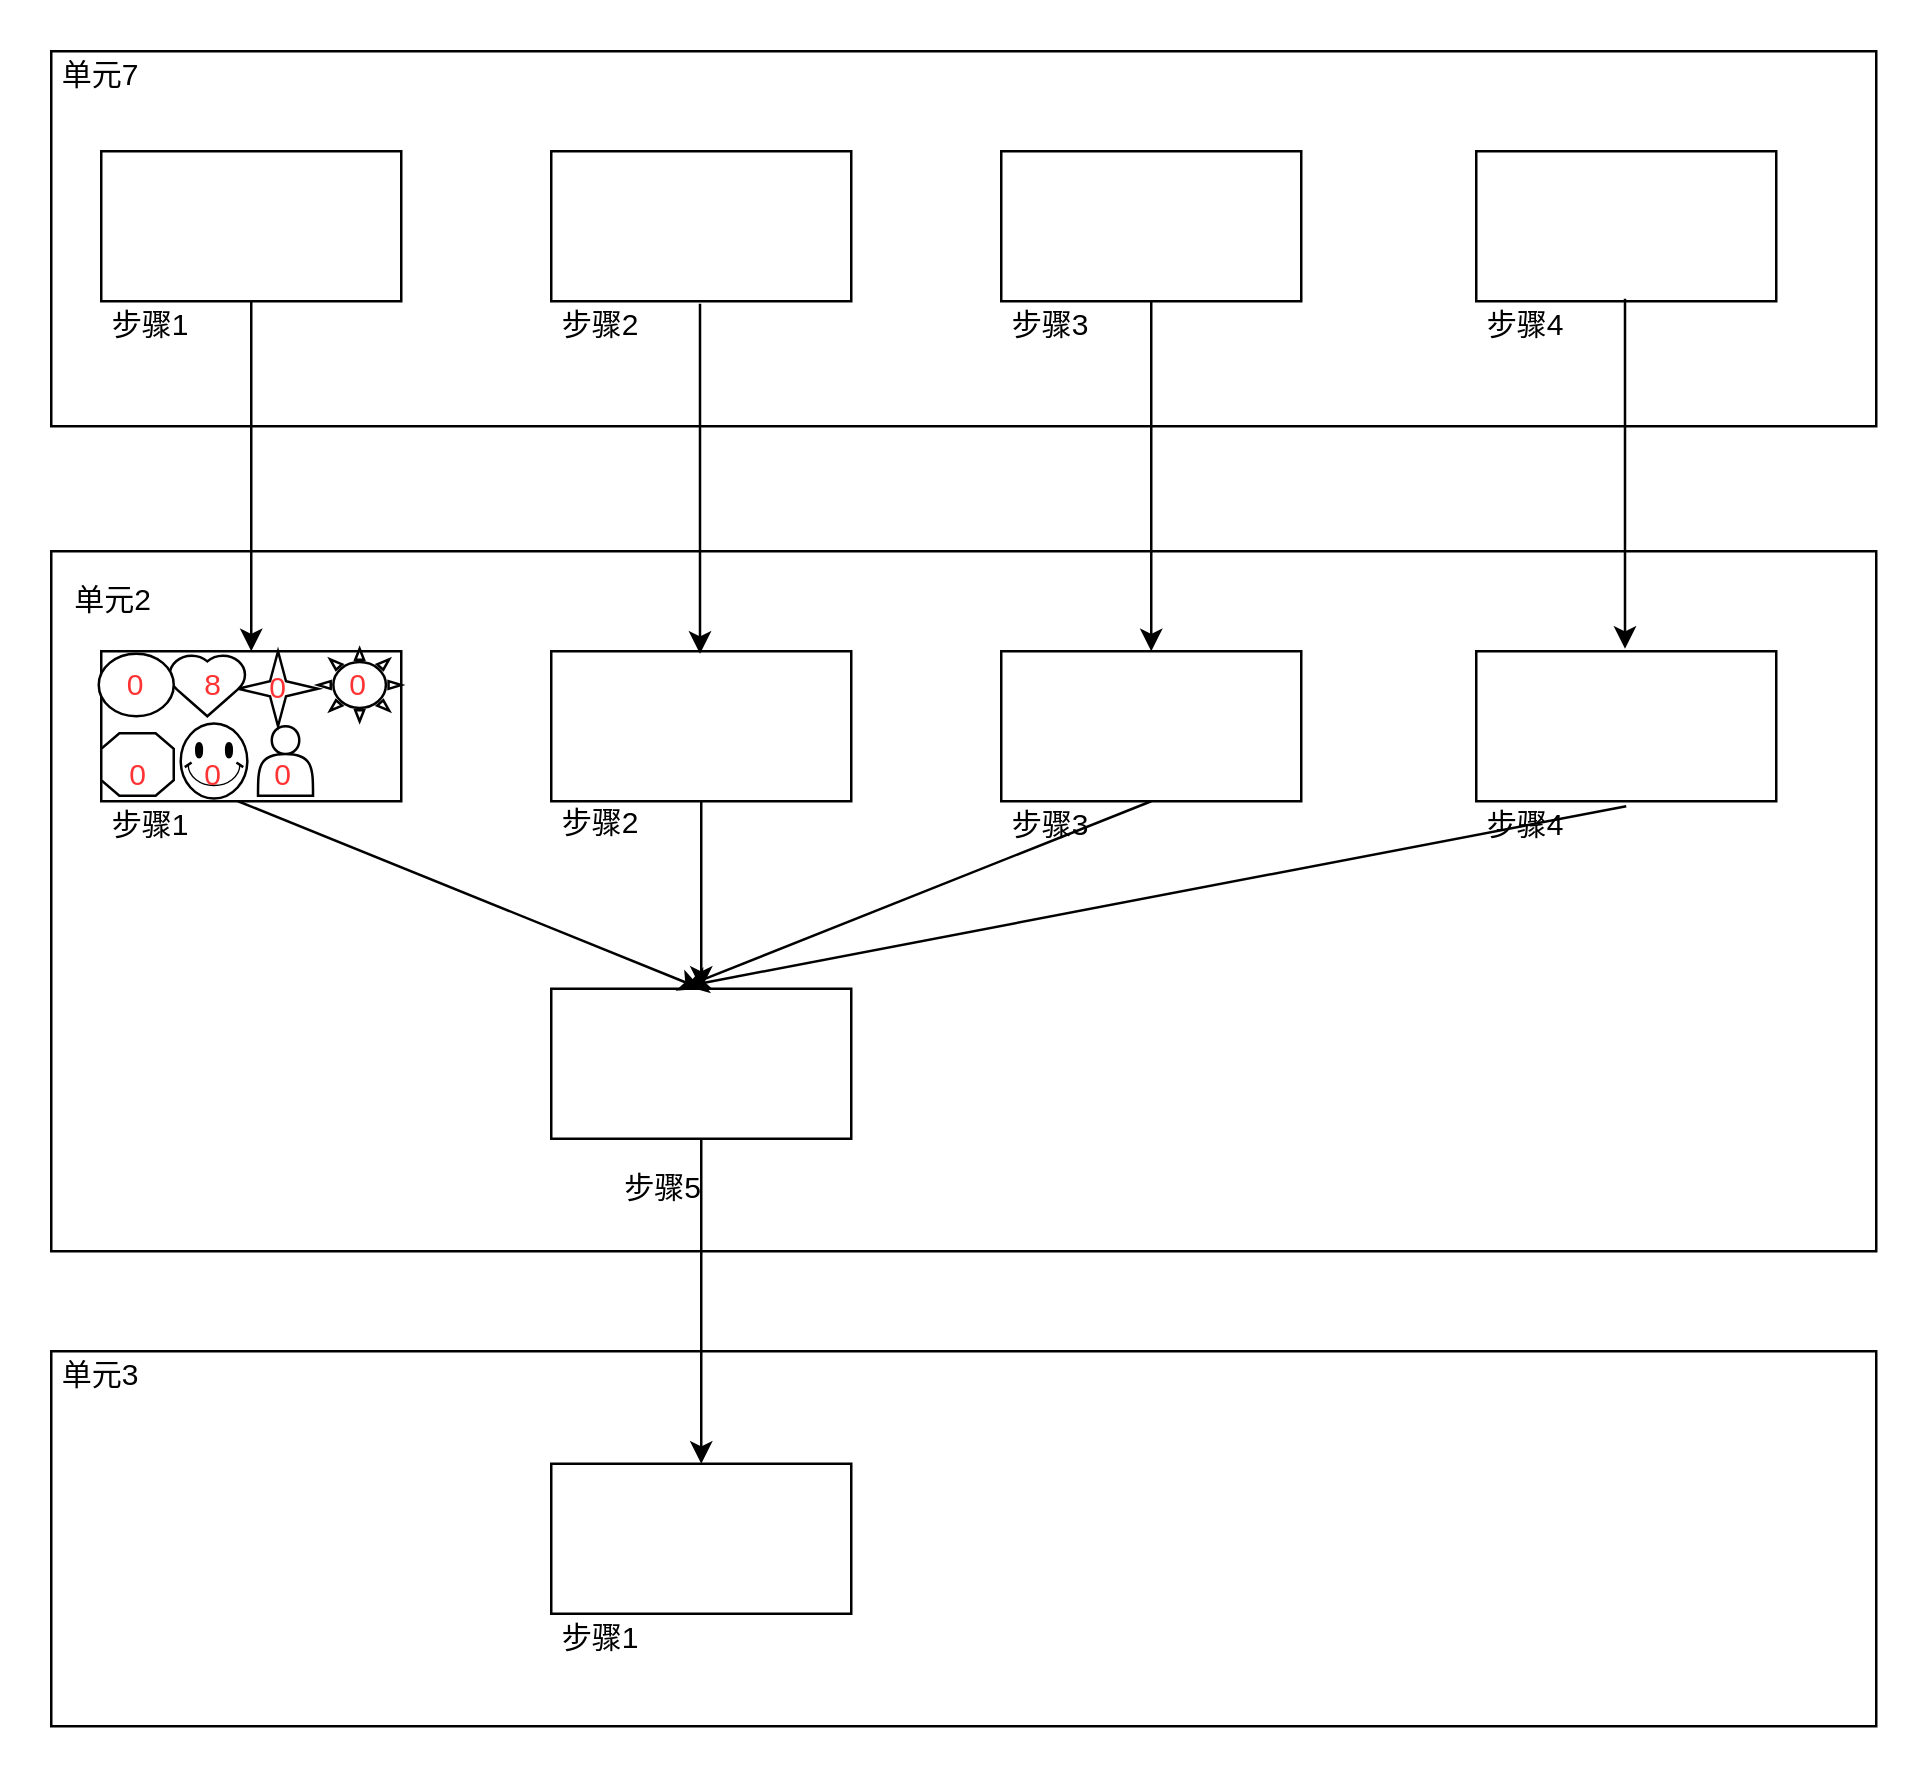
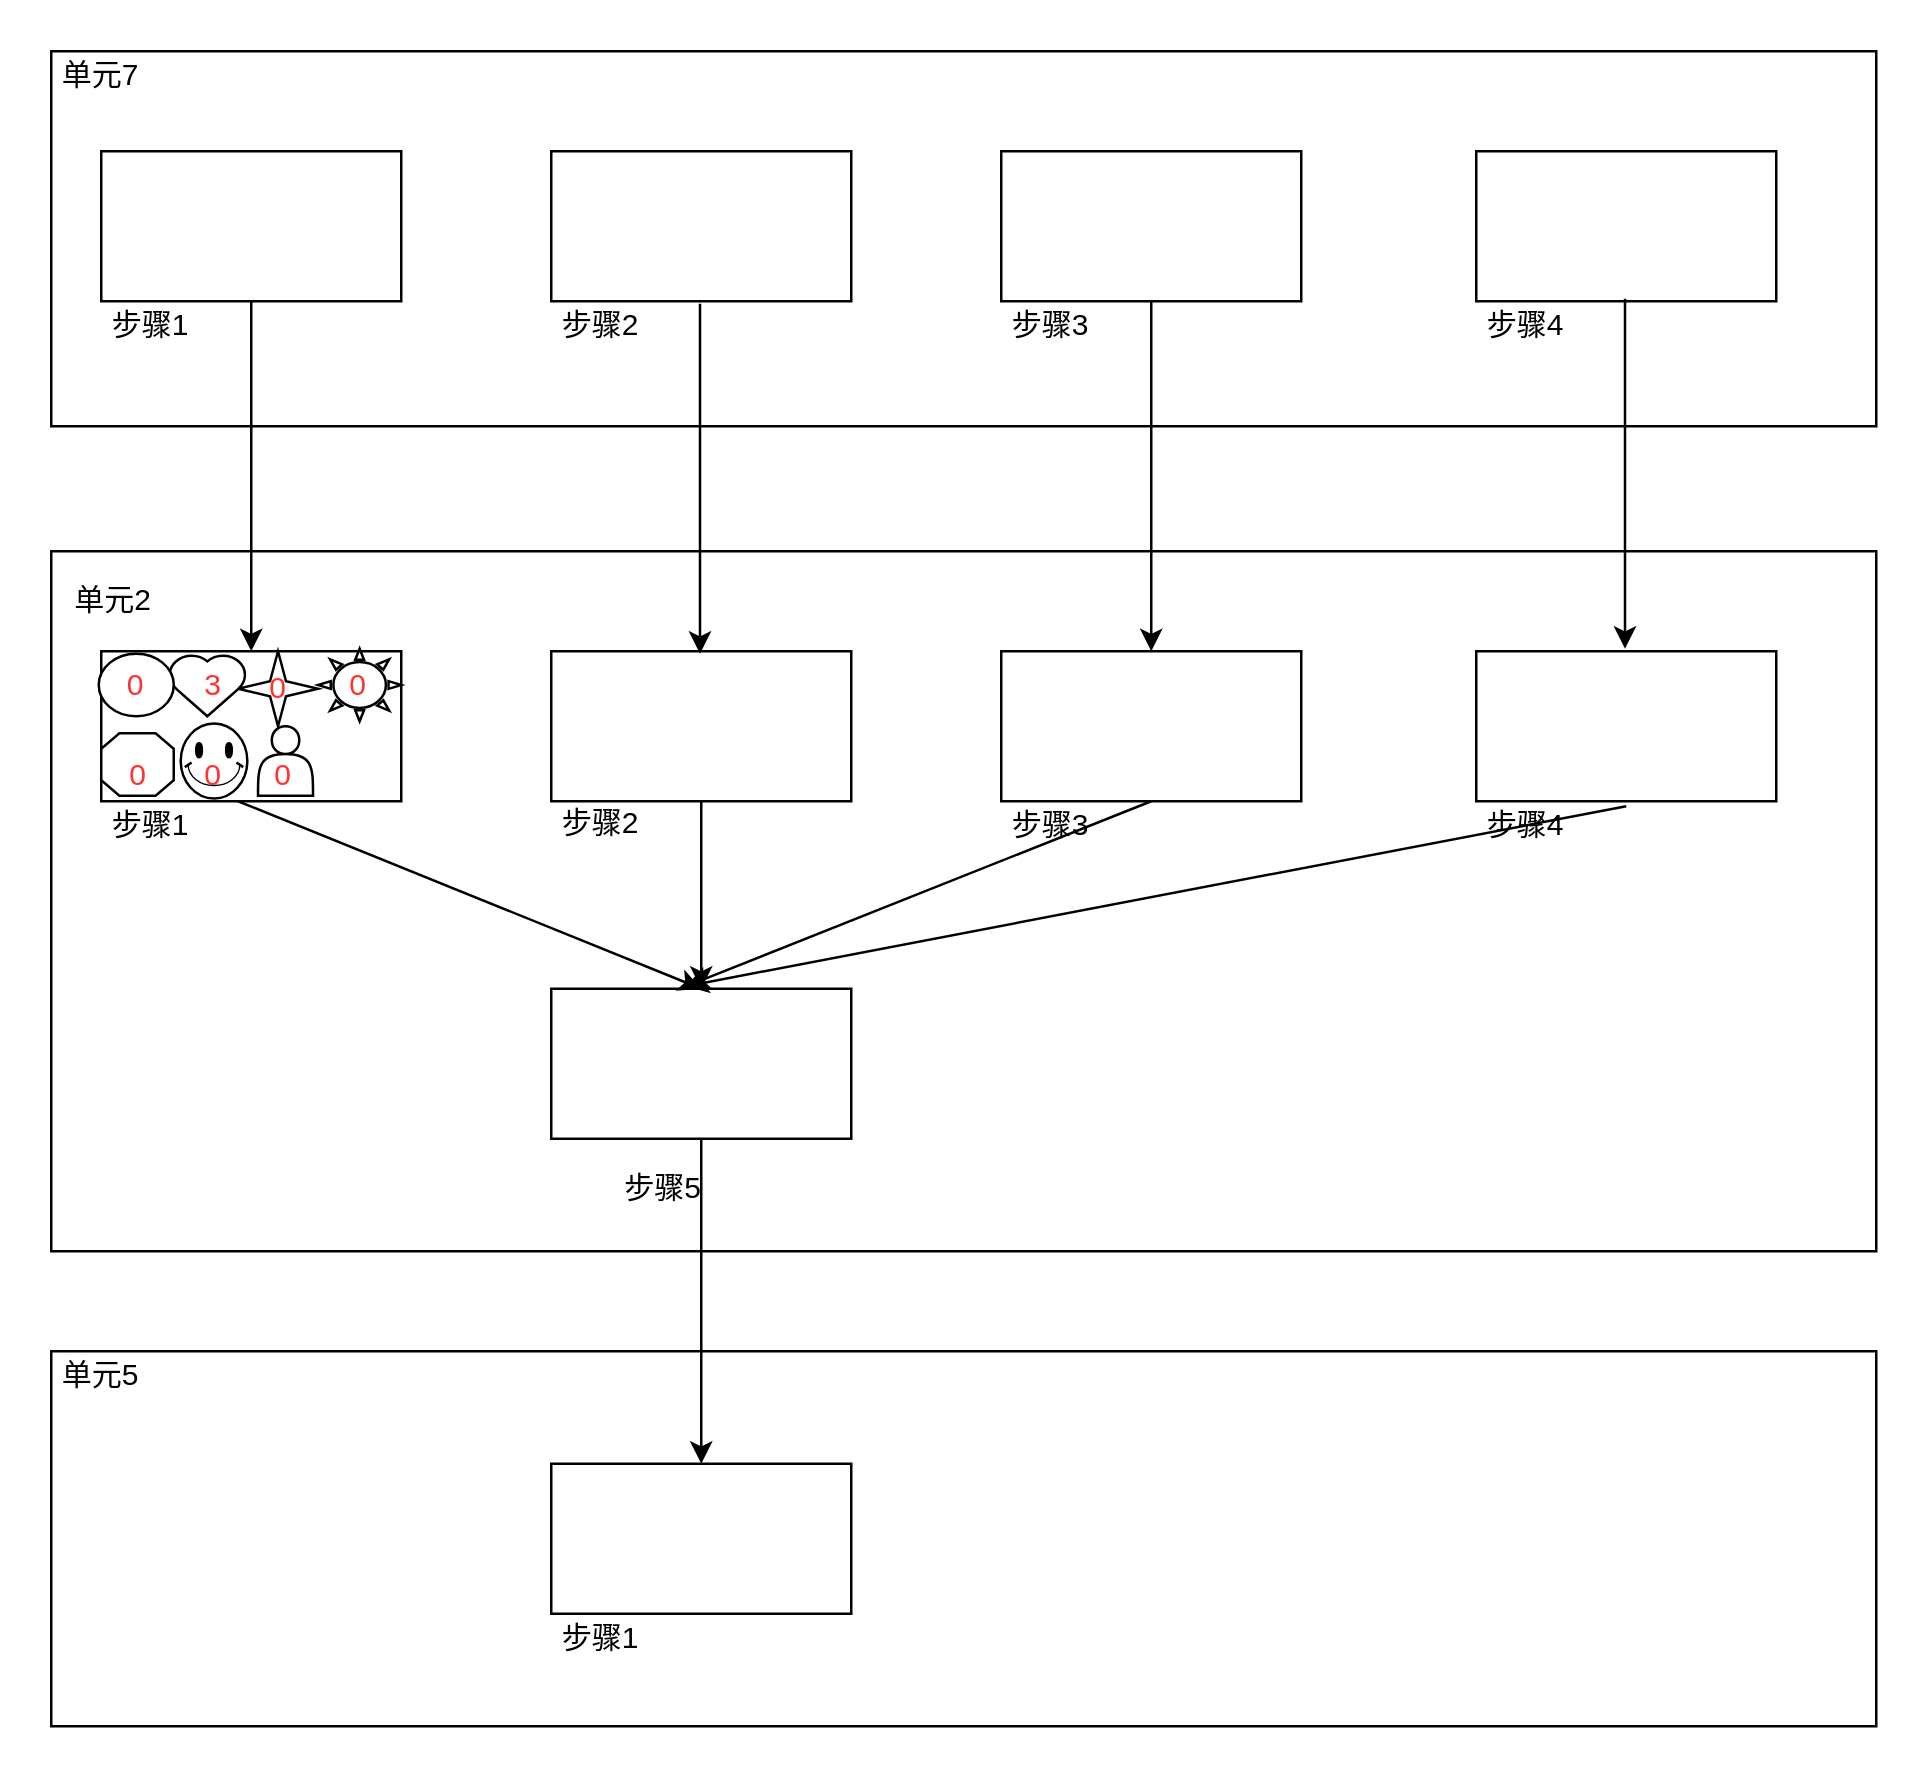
node "8": label "8" -> "3"
node "单元3": label "单元3" -> "单元5"
